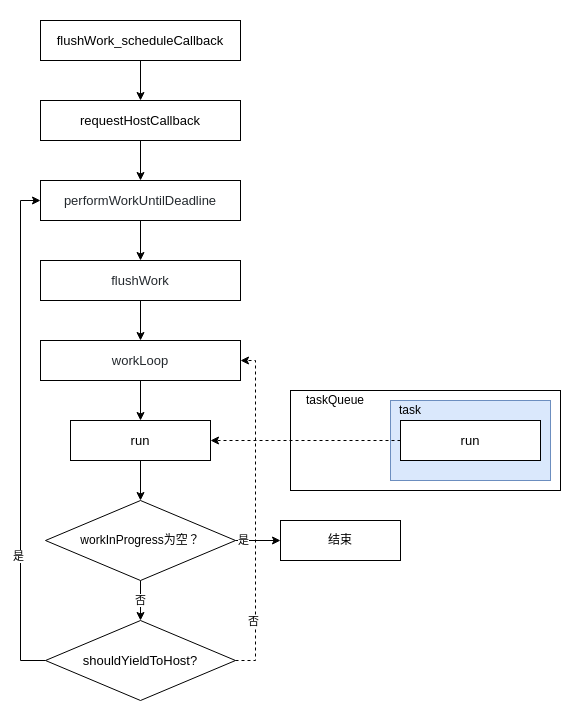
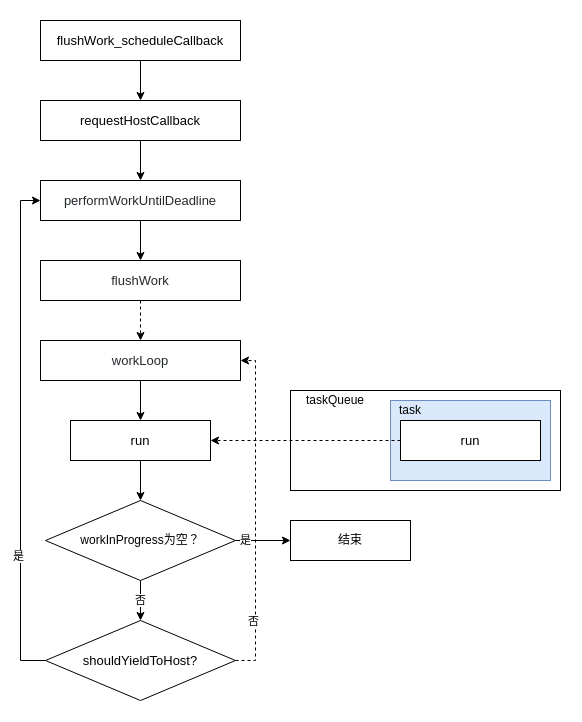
edge "flushWork" -> "workLoop": style solid -> dashed
node "结束": moved (341, 541) -> (351, 541)
